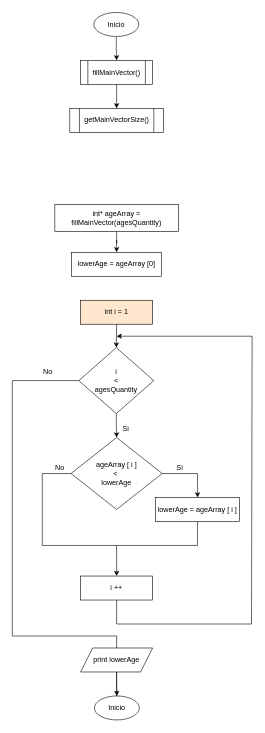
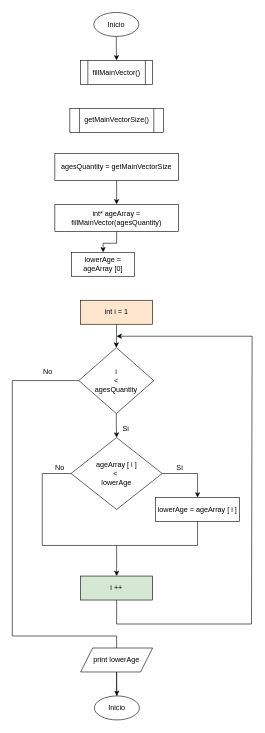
edge "fillMainVector()" -> "getMainVectorSize()": removed
node "agesQuantity = getMainVectorSize": added
edge "agesQuantity = getMainVectorSize" -> "int* ageArray = fillMainVector(agesQuantity)": added
node "lowerAge = ageArray [0]": size 90x24 -> 63x24
node "i ++": fillcolor #ffffff -> #d5e8d4
